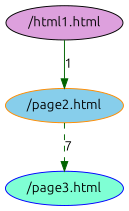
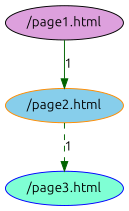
node "/html1.html": label "/html1.html" -> "/page1.html"
edge "/page2.html" -> "/page3.html": label "7" -> "1"
